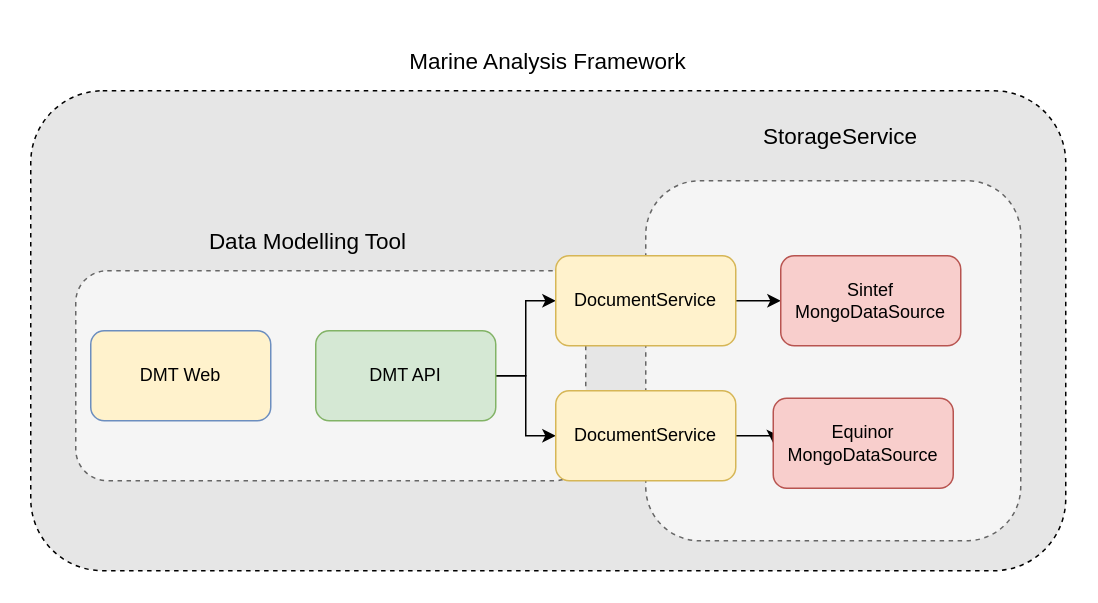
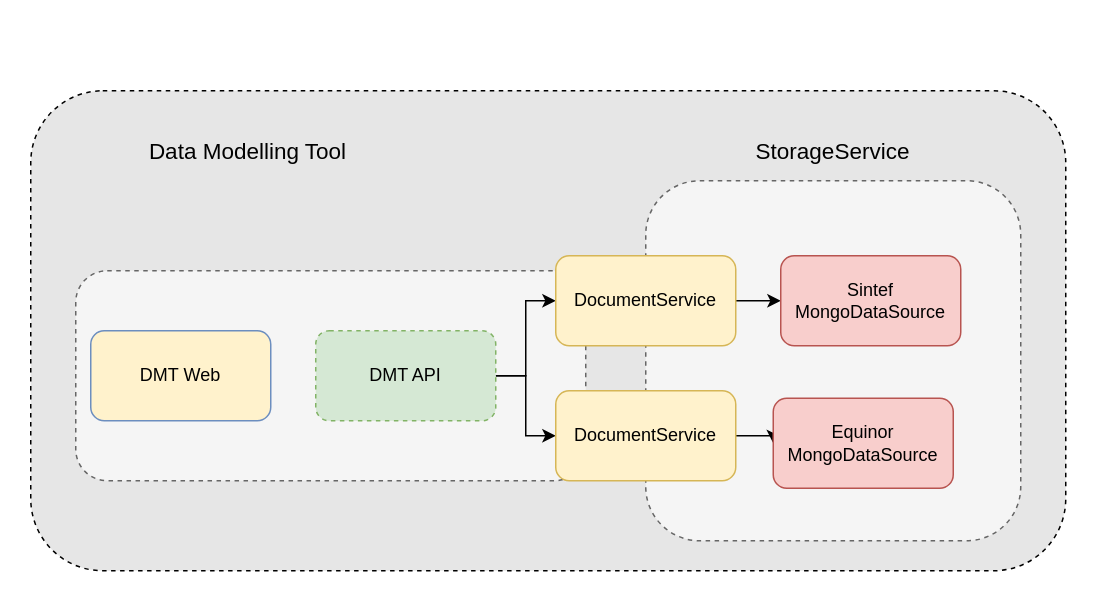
node "Marine Analysis Framework": removed
node "StorageService": moved (841, 136) -> (833, 151)
node "Data Modelling Tool": moved (308, 241) -> (248, 151)
node "DMT API": style solid -> dashed
